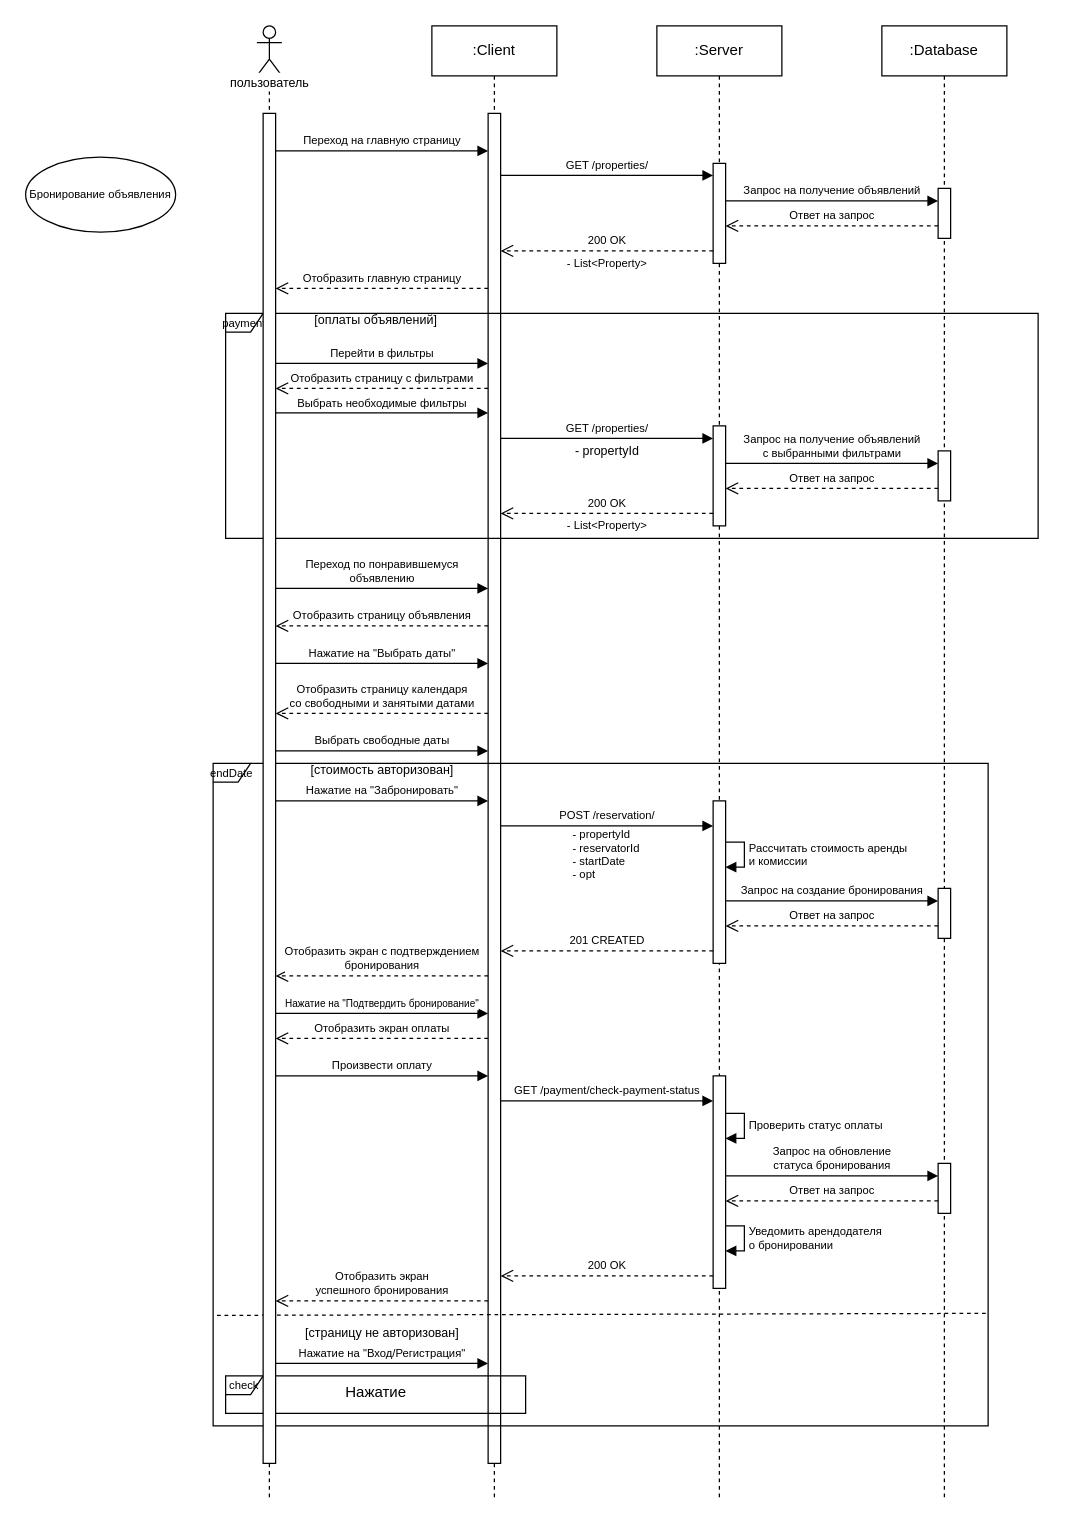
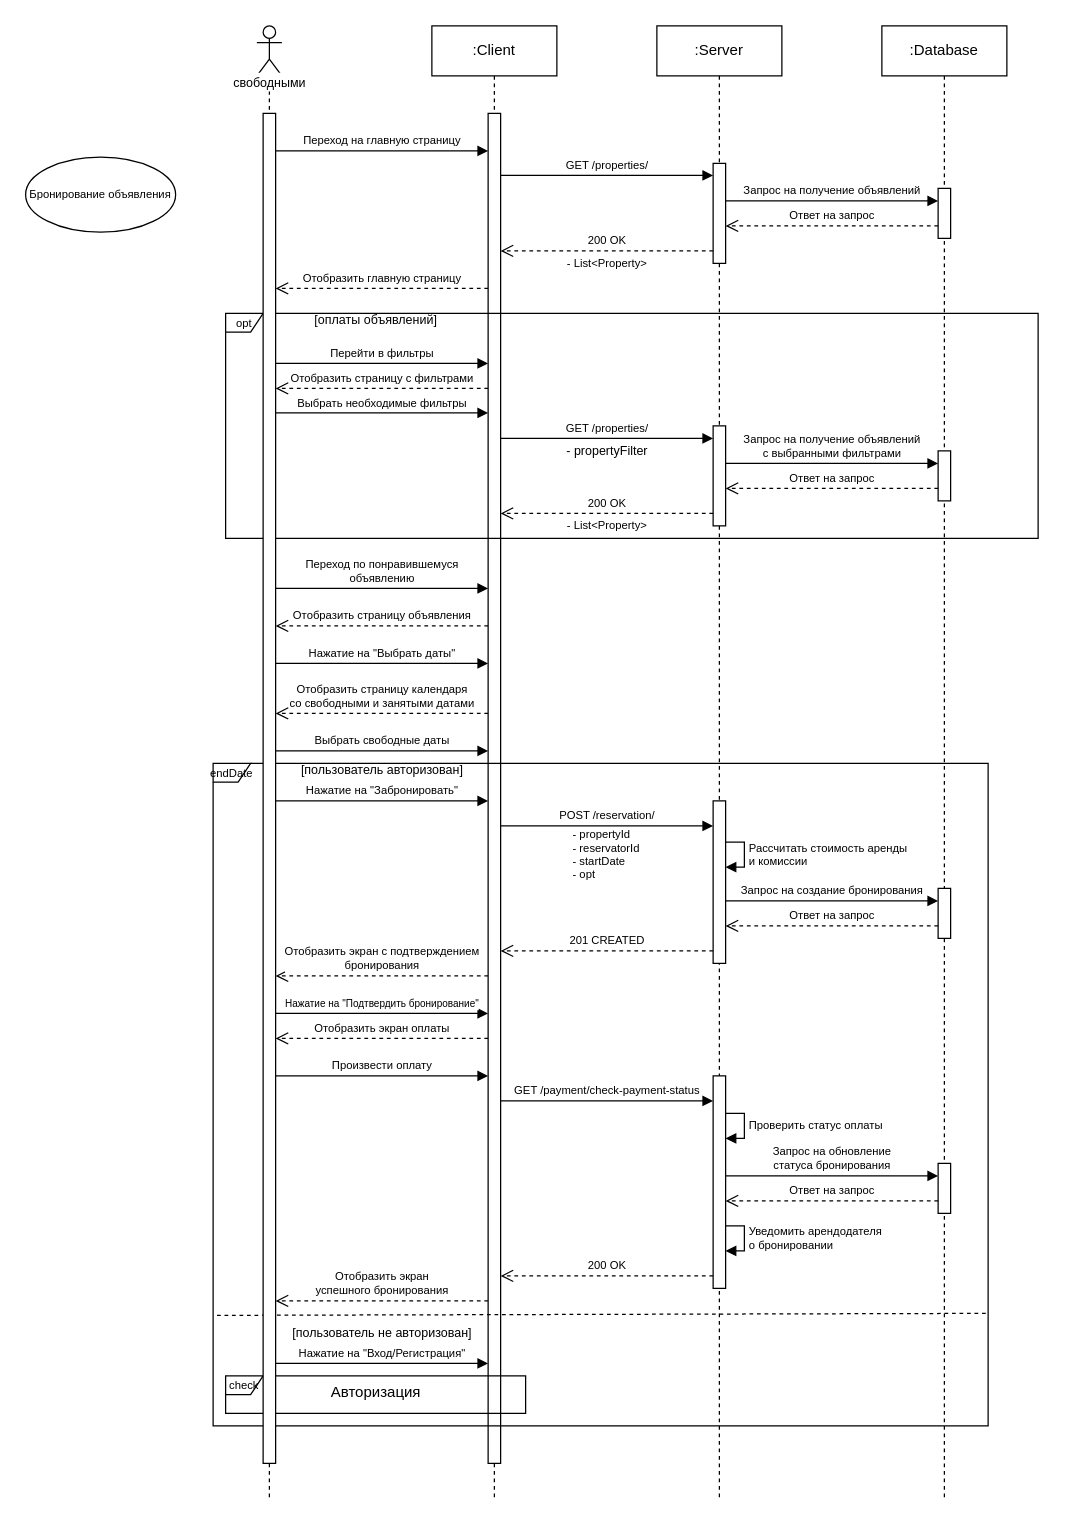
node "пользователь": label "пользователь" -> "свободными"
node "payment": label "payment" -> "opt"
node "- propertyId": label "- propertyId" -> "- propertyFilter"
node "[стоимость авторизован]": label "[стоимость авторизован]" -> "[пользователь авторизован]"
node "[страницу не авторизован]": label "[страницу не авторизован]" -> "[пользователь не авторизован]"
node "Нажатие": label "Нажатие" -> "Авторизация"
